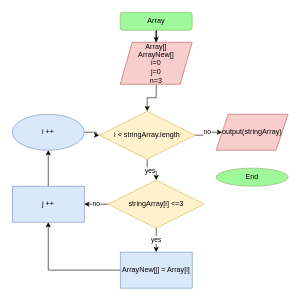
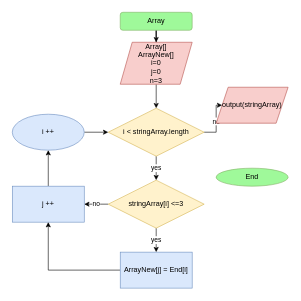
node "output(stringArray)": moved (252, 132) -> (252, 105)
node "i < stringArray.length": moved (147, 135) -> (156, 132)
node "ArrayNew[j] = Array[i]": label "ArrayNew[j] = Array[i]" -> "ArrayNew[j] = End[i]"
